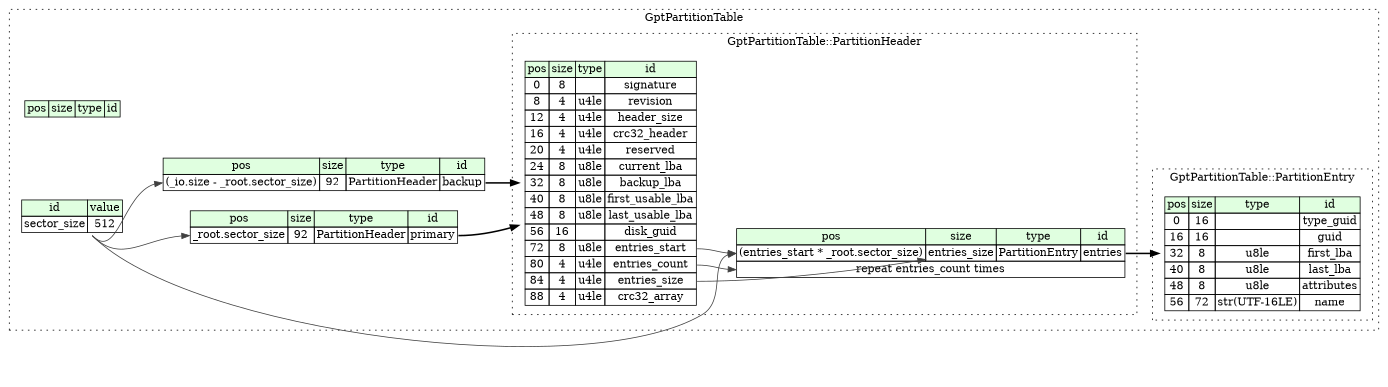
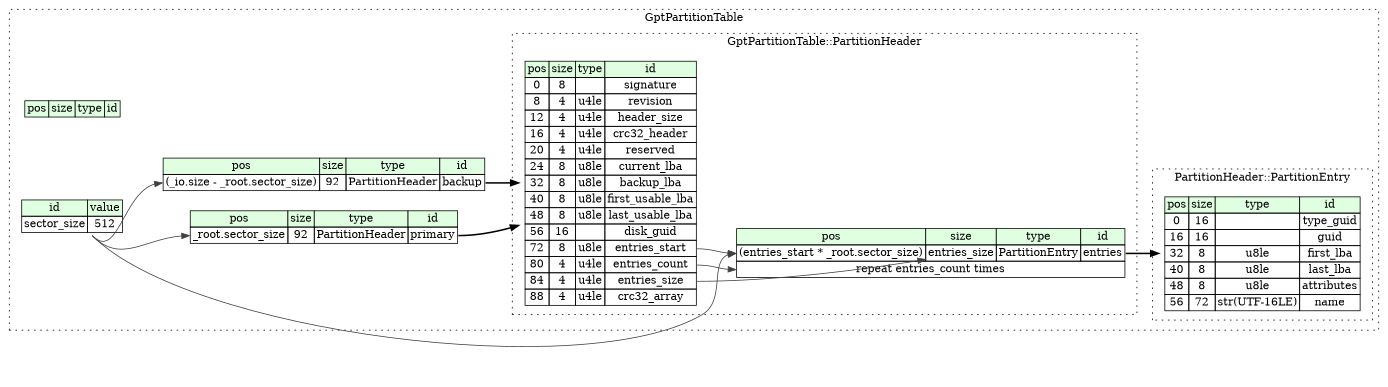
cluster "GptPartitionTable::PartitionEntry": label "GptPartitionTable::PartitionEntry" -> "PartitionHeader::PartitionEntry"
